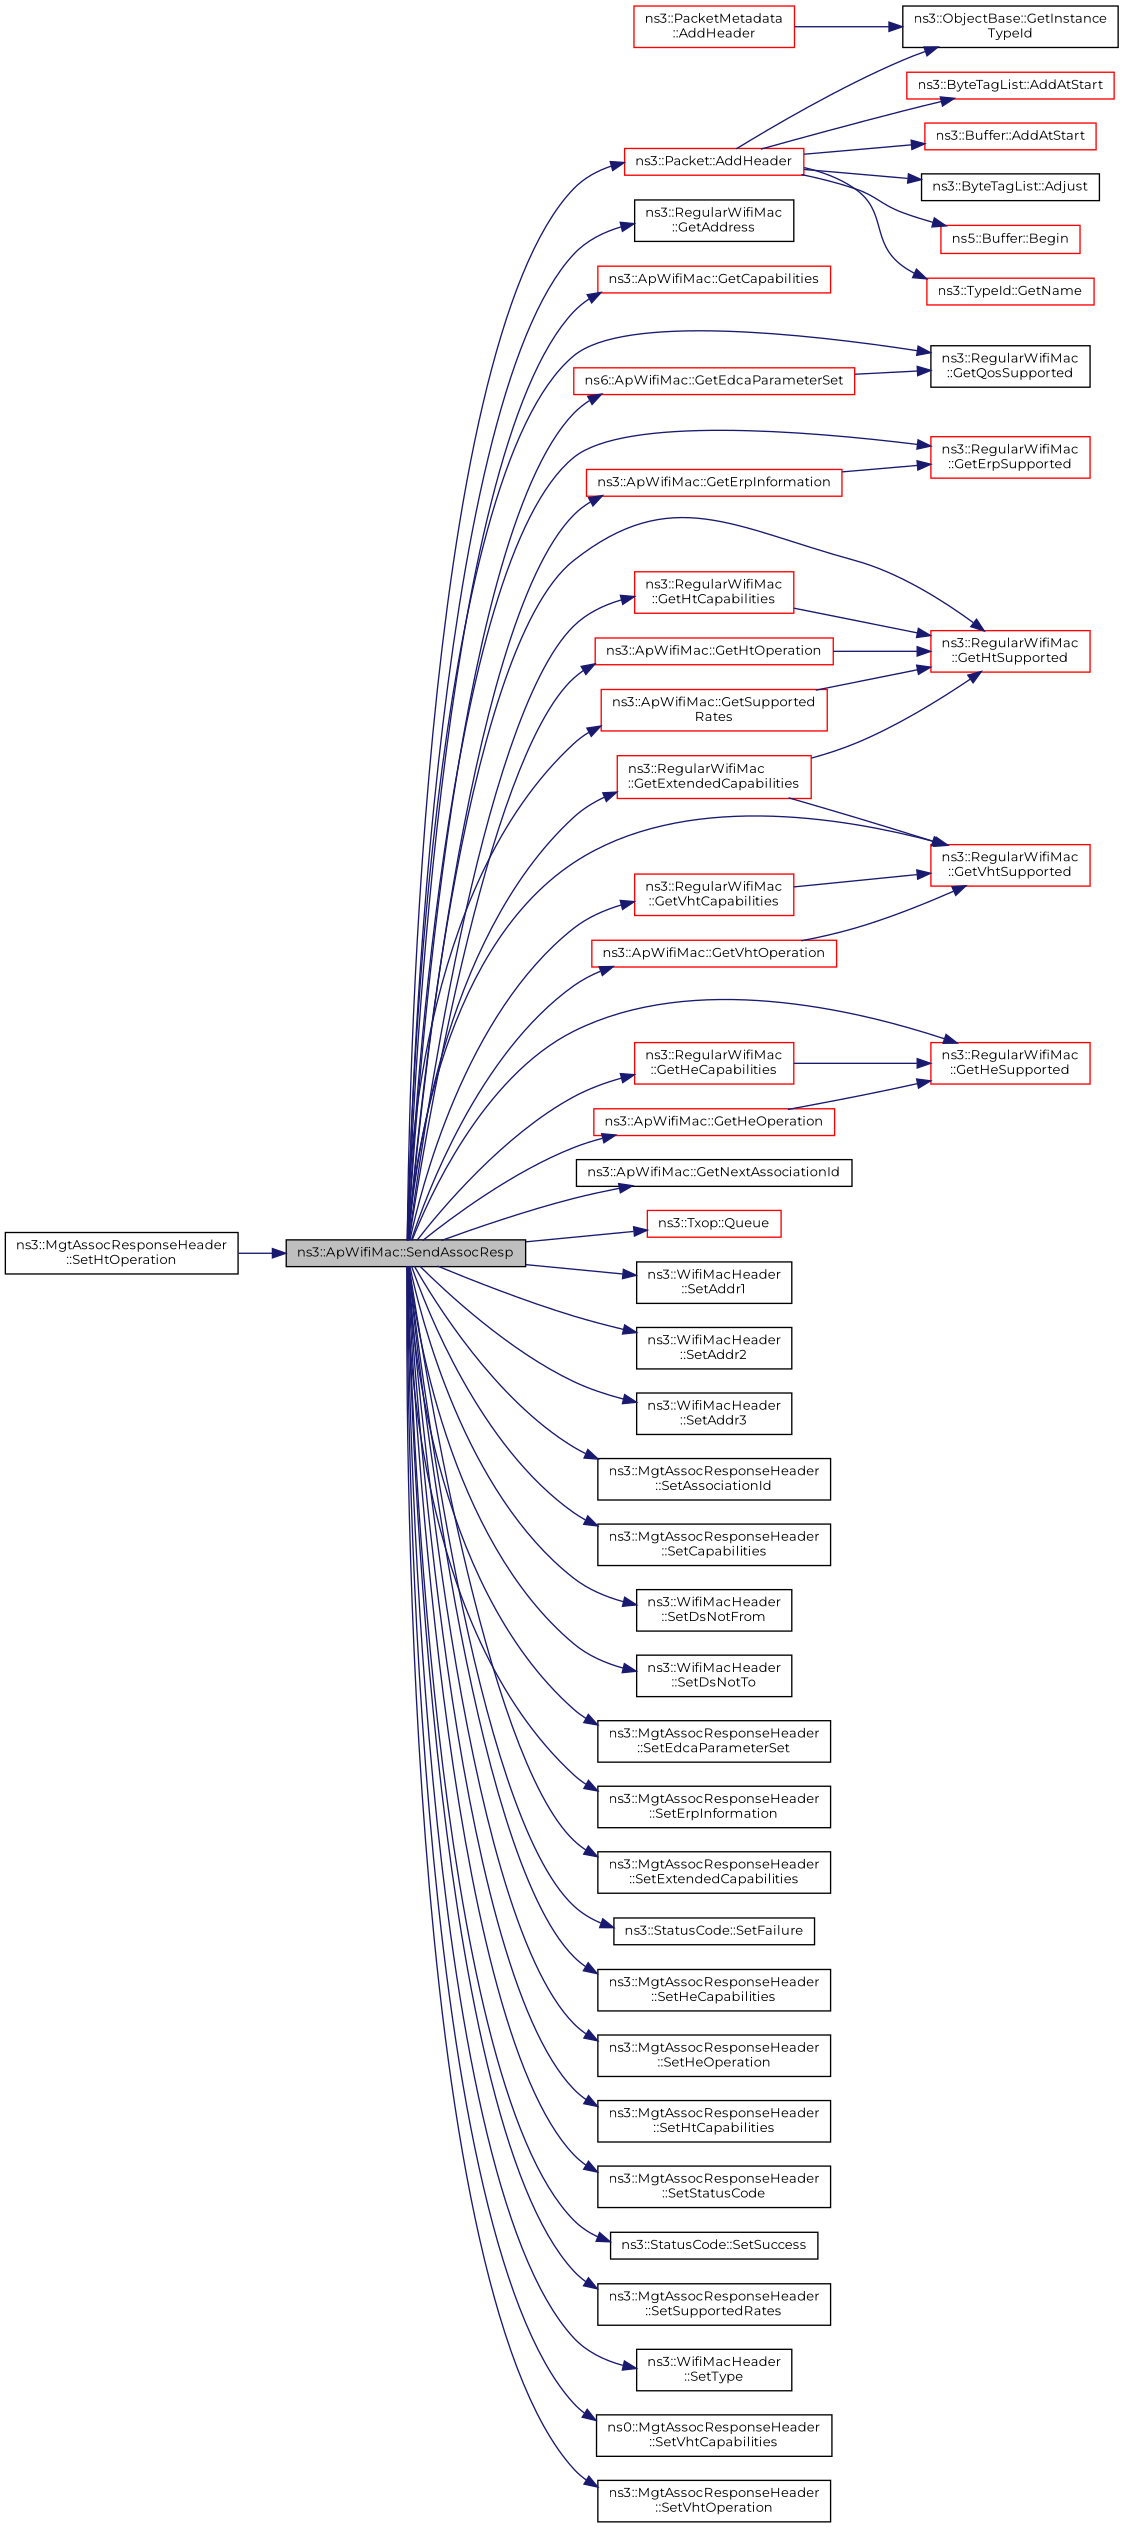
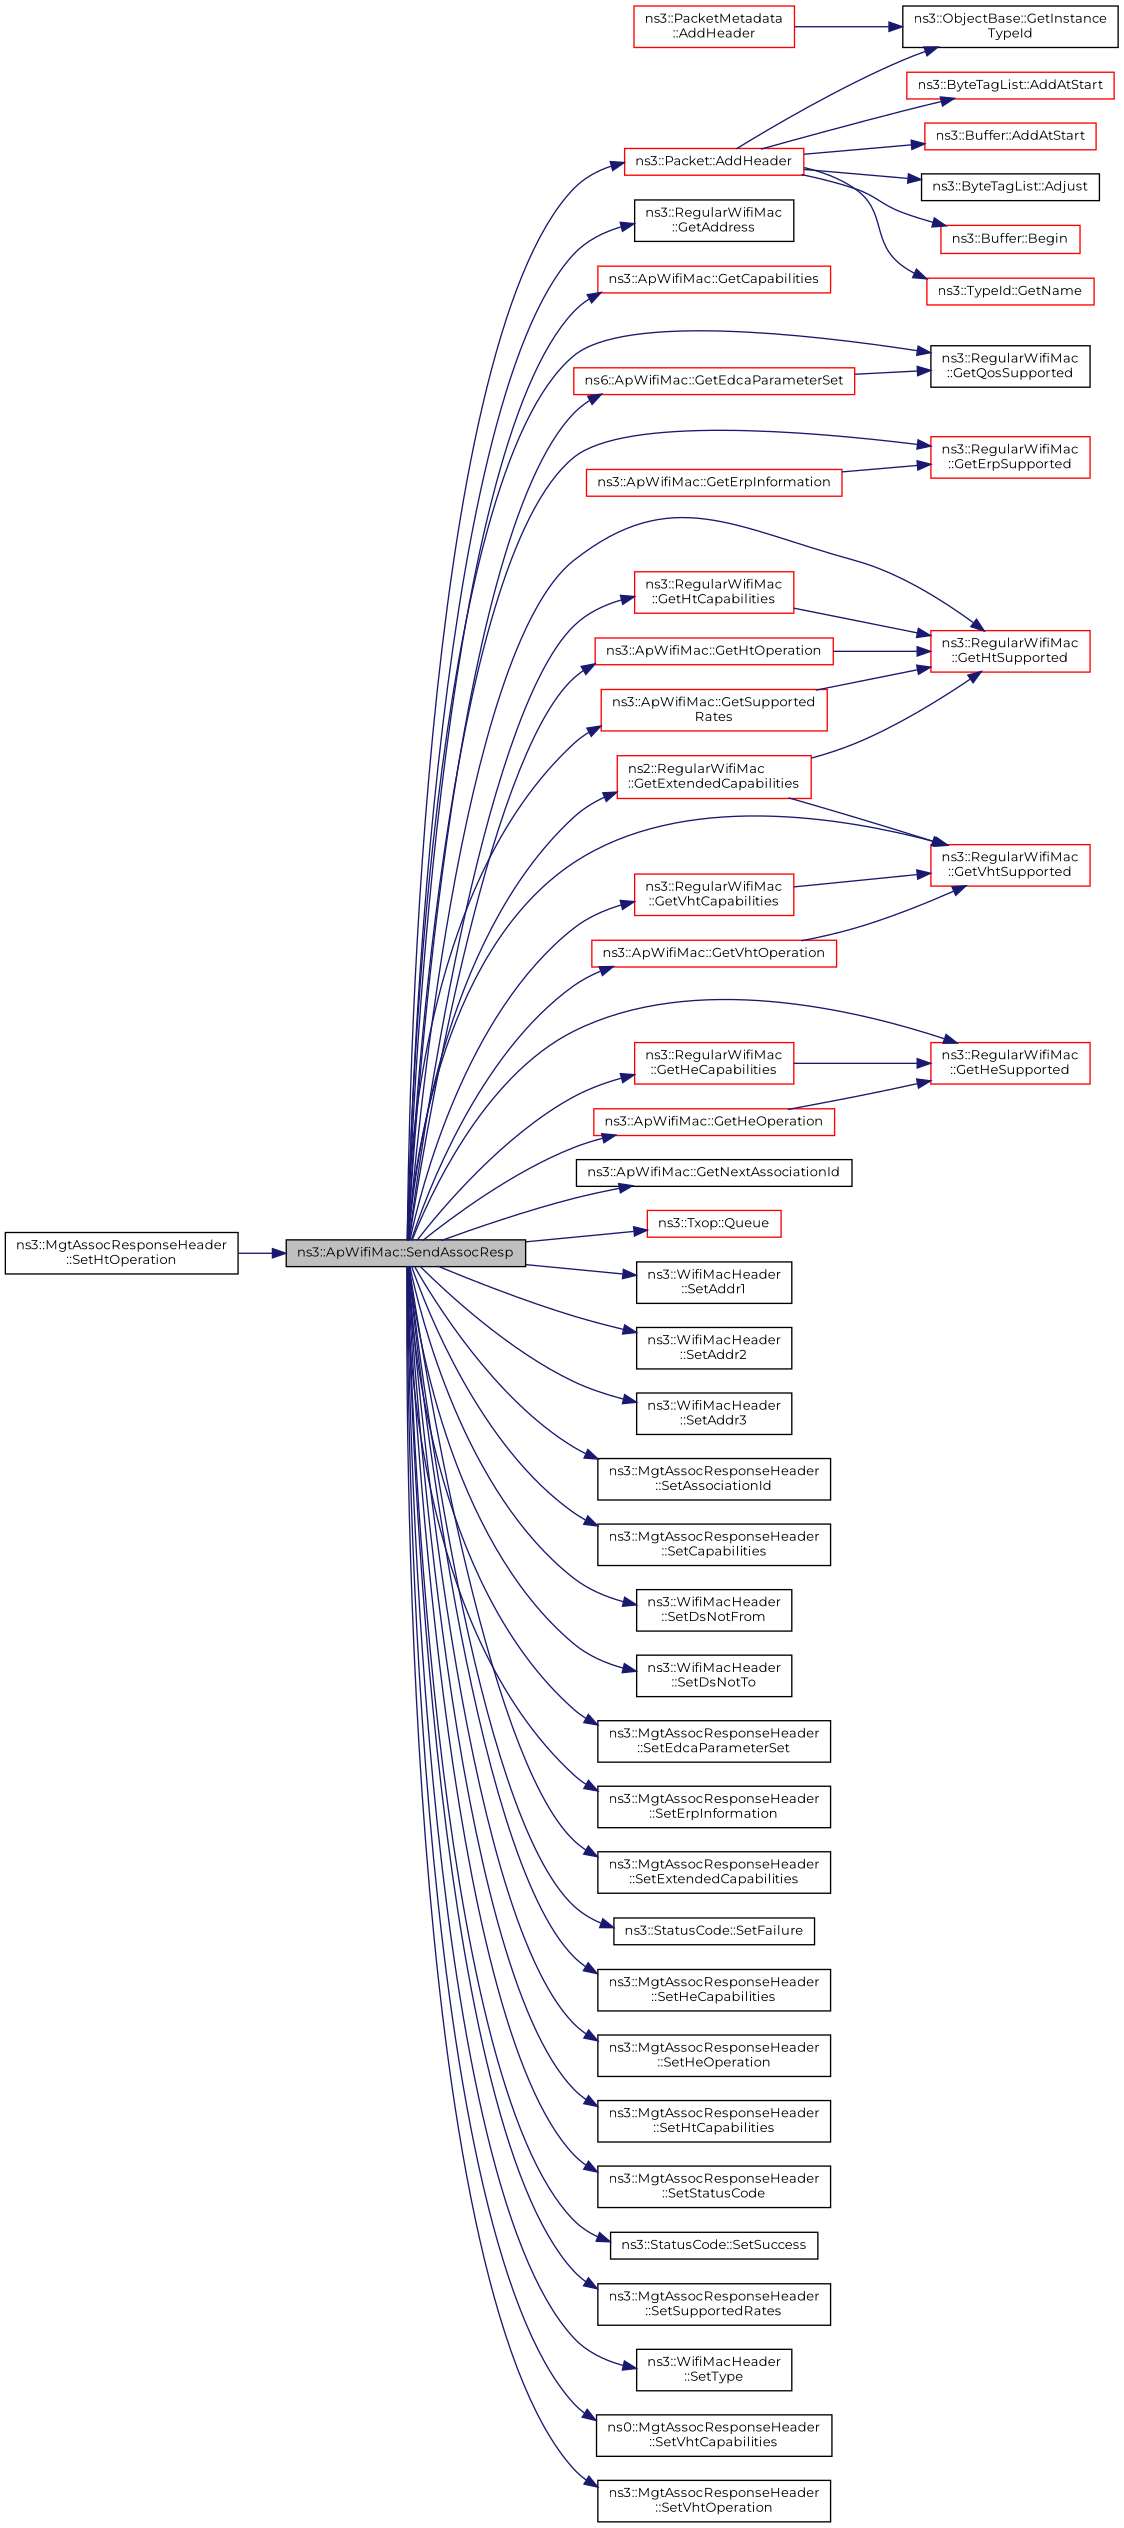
node "ns5::Buffer::Begin": label "ns5::Buffer::Begin" -> "ns3::Buffer::Begin"
edge "ns3::ApWifiMac::SendAssocResp" -> "ns3::ApWifiMac::GetErpInformation": removed
node "ns3::RegularWifiMac ::GetExtendedCapabilities": label "ns3::RegularWifiMac ::GetExtendedCapabilities" -> "ns2::RegularWifiMac ::GetExtendedCapabilities"
